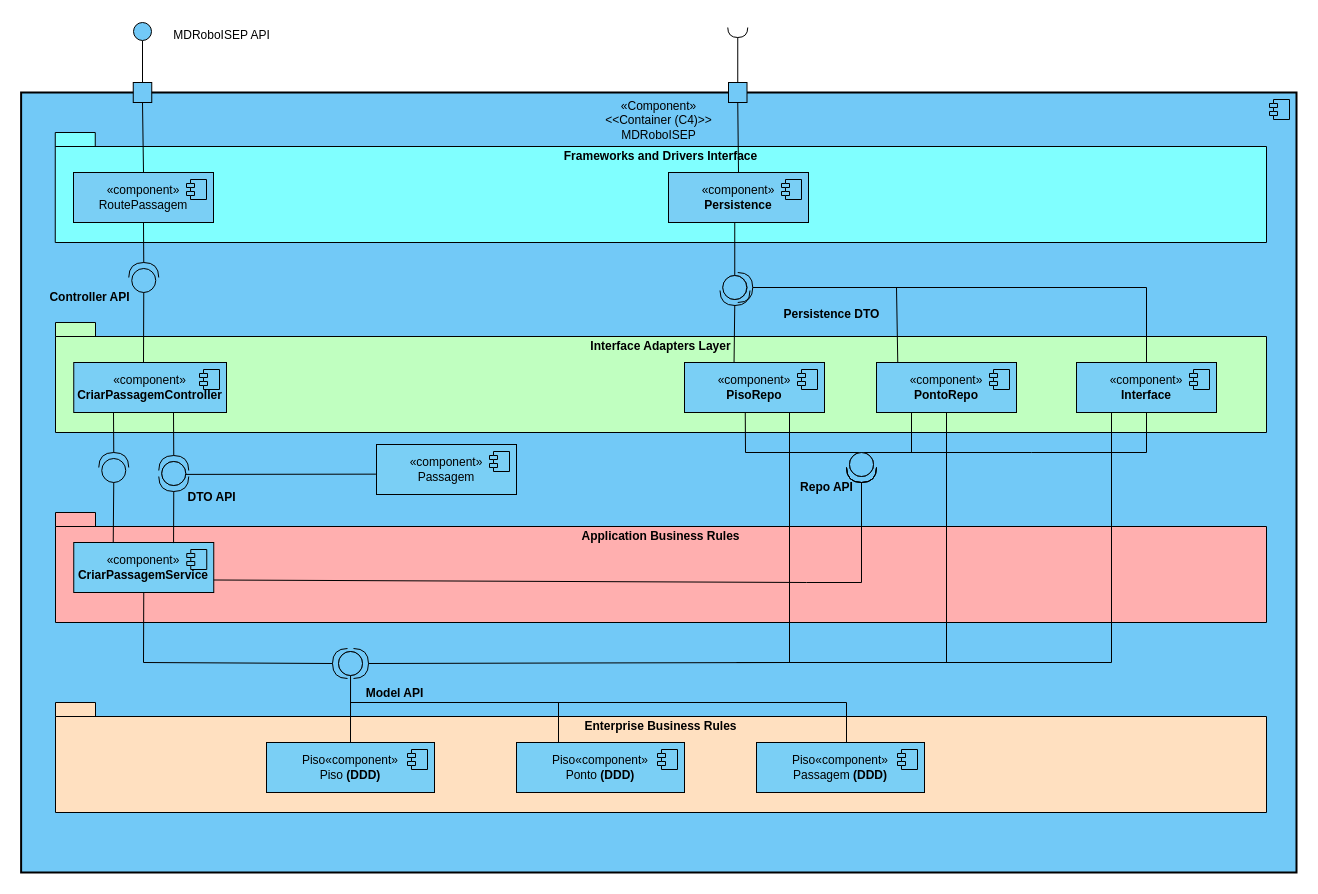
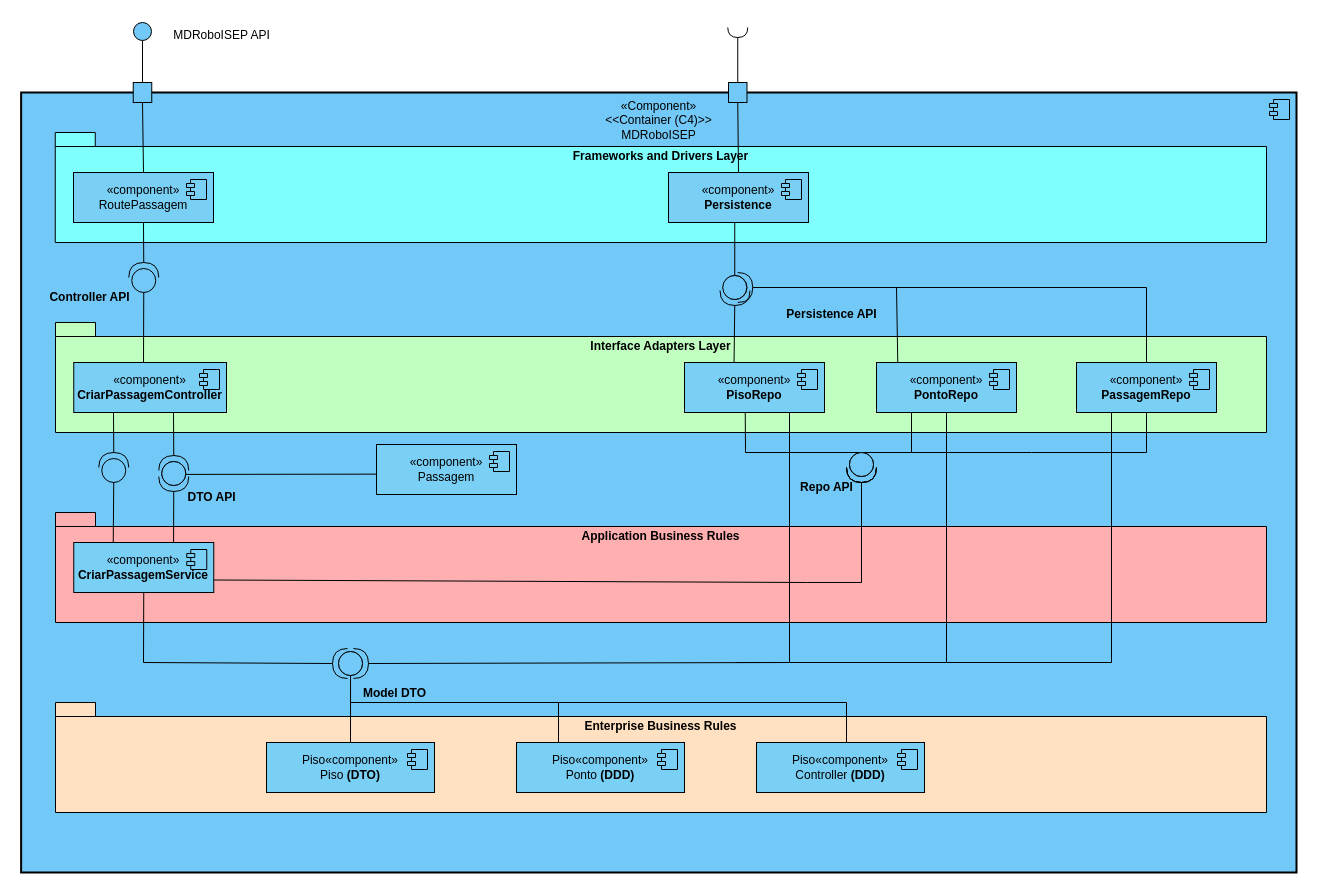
node "Frameworks and Drivers Interface": label "Frameworks and Drivers Interface" -> "Frameworks and Drivers Layer"
node "Persistence DTO": label "Persistence DTO" -> "Persistence API"
node "«component» Interface": label "«component» Interface" -> "«component» PassagemRepo"
node "Model API": label "Model API" -> "Model DTO"
node "Piso«component» Piso (DDD)": label "Piso«component» Piso (DDD)" -> "Piso«component» Piso (DTO)"
node "Piso«component» Passagem (DDD)": label "Piso«component» Passagem (DDD)" -> "Piso«component» Controller (DDD)"
